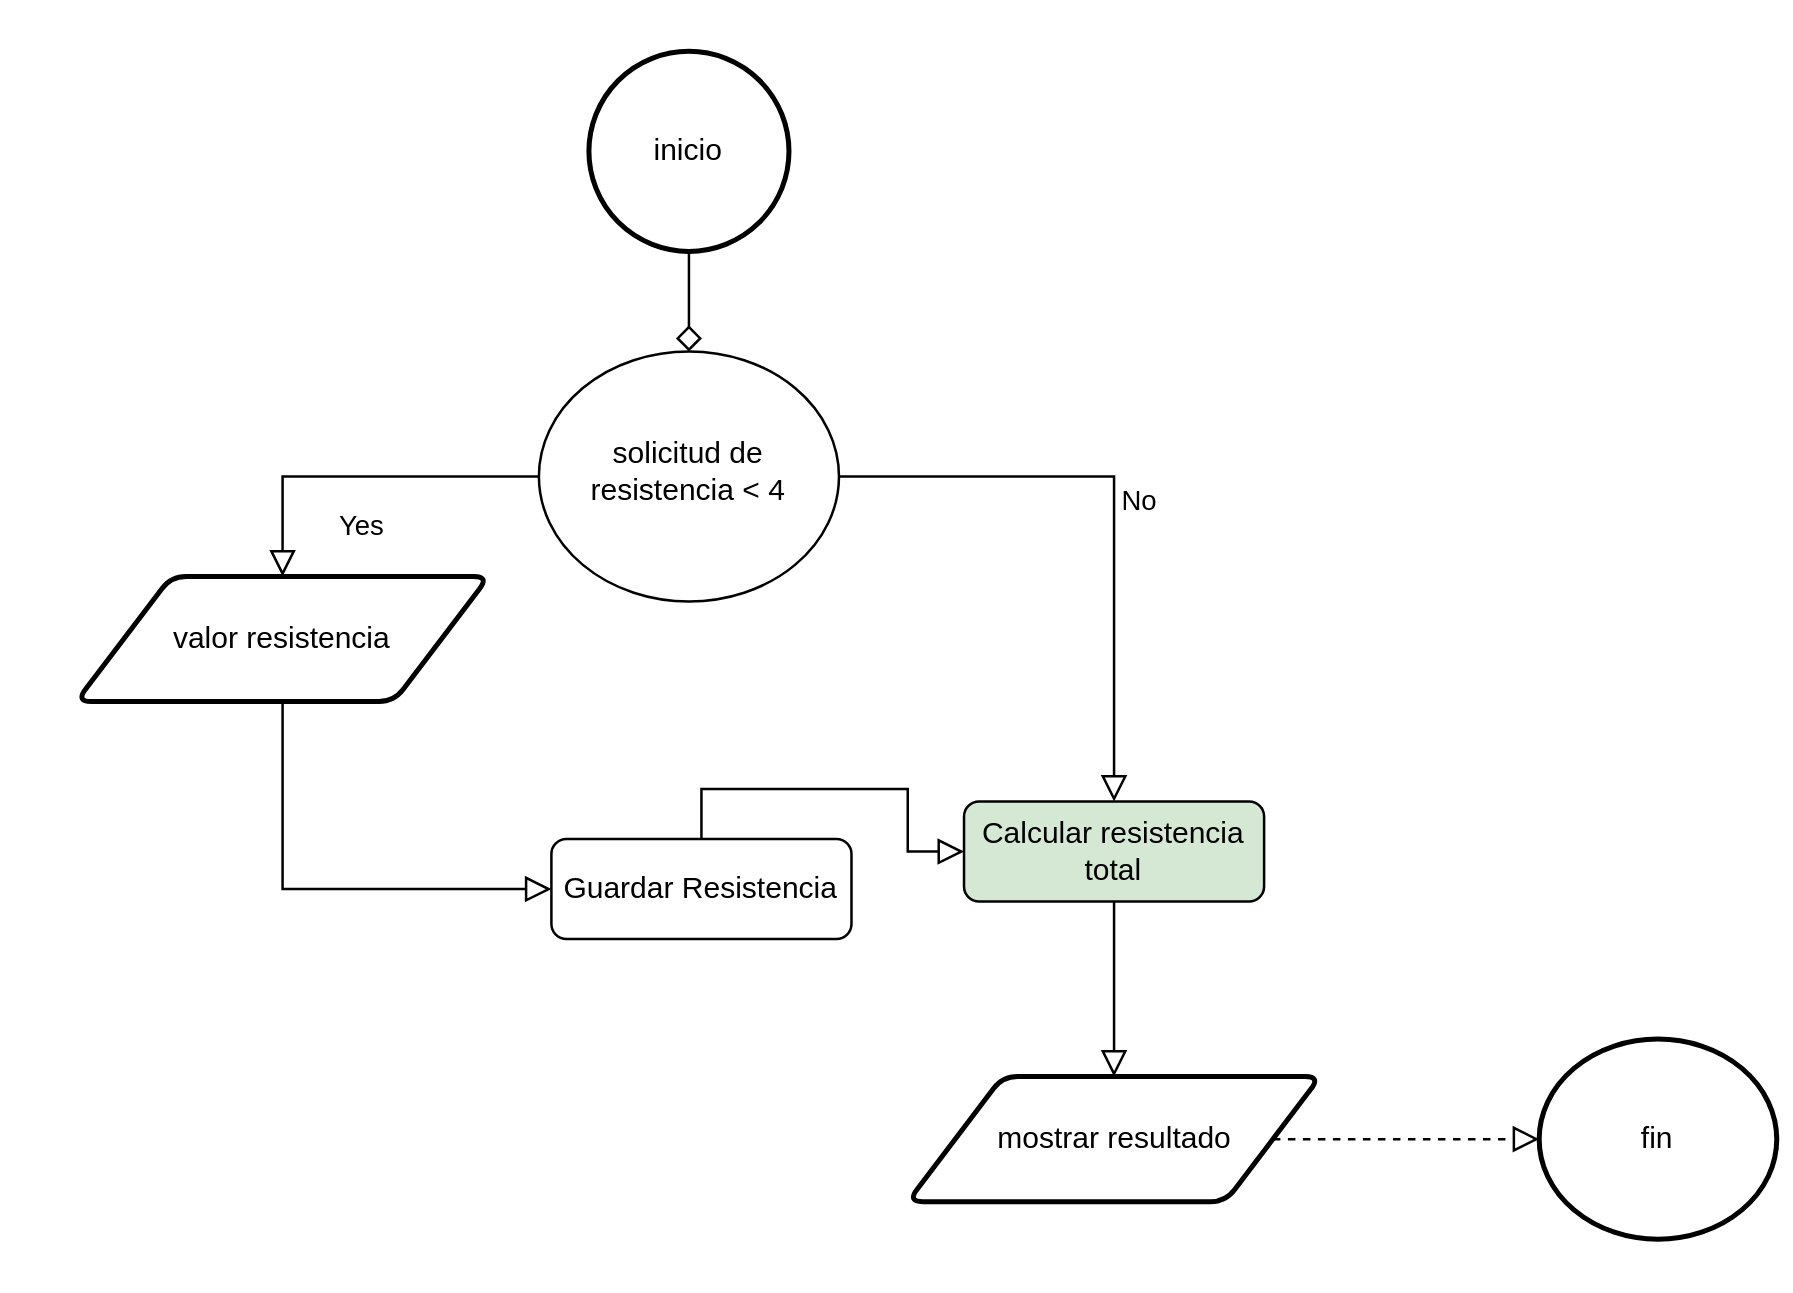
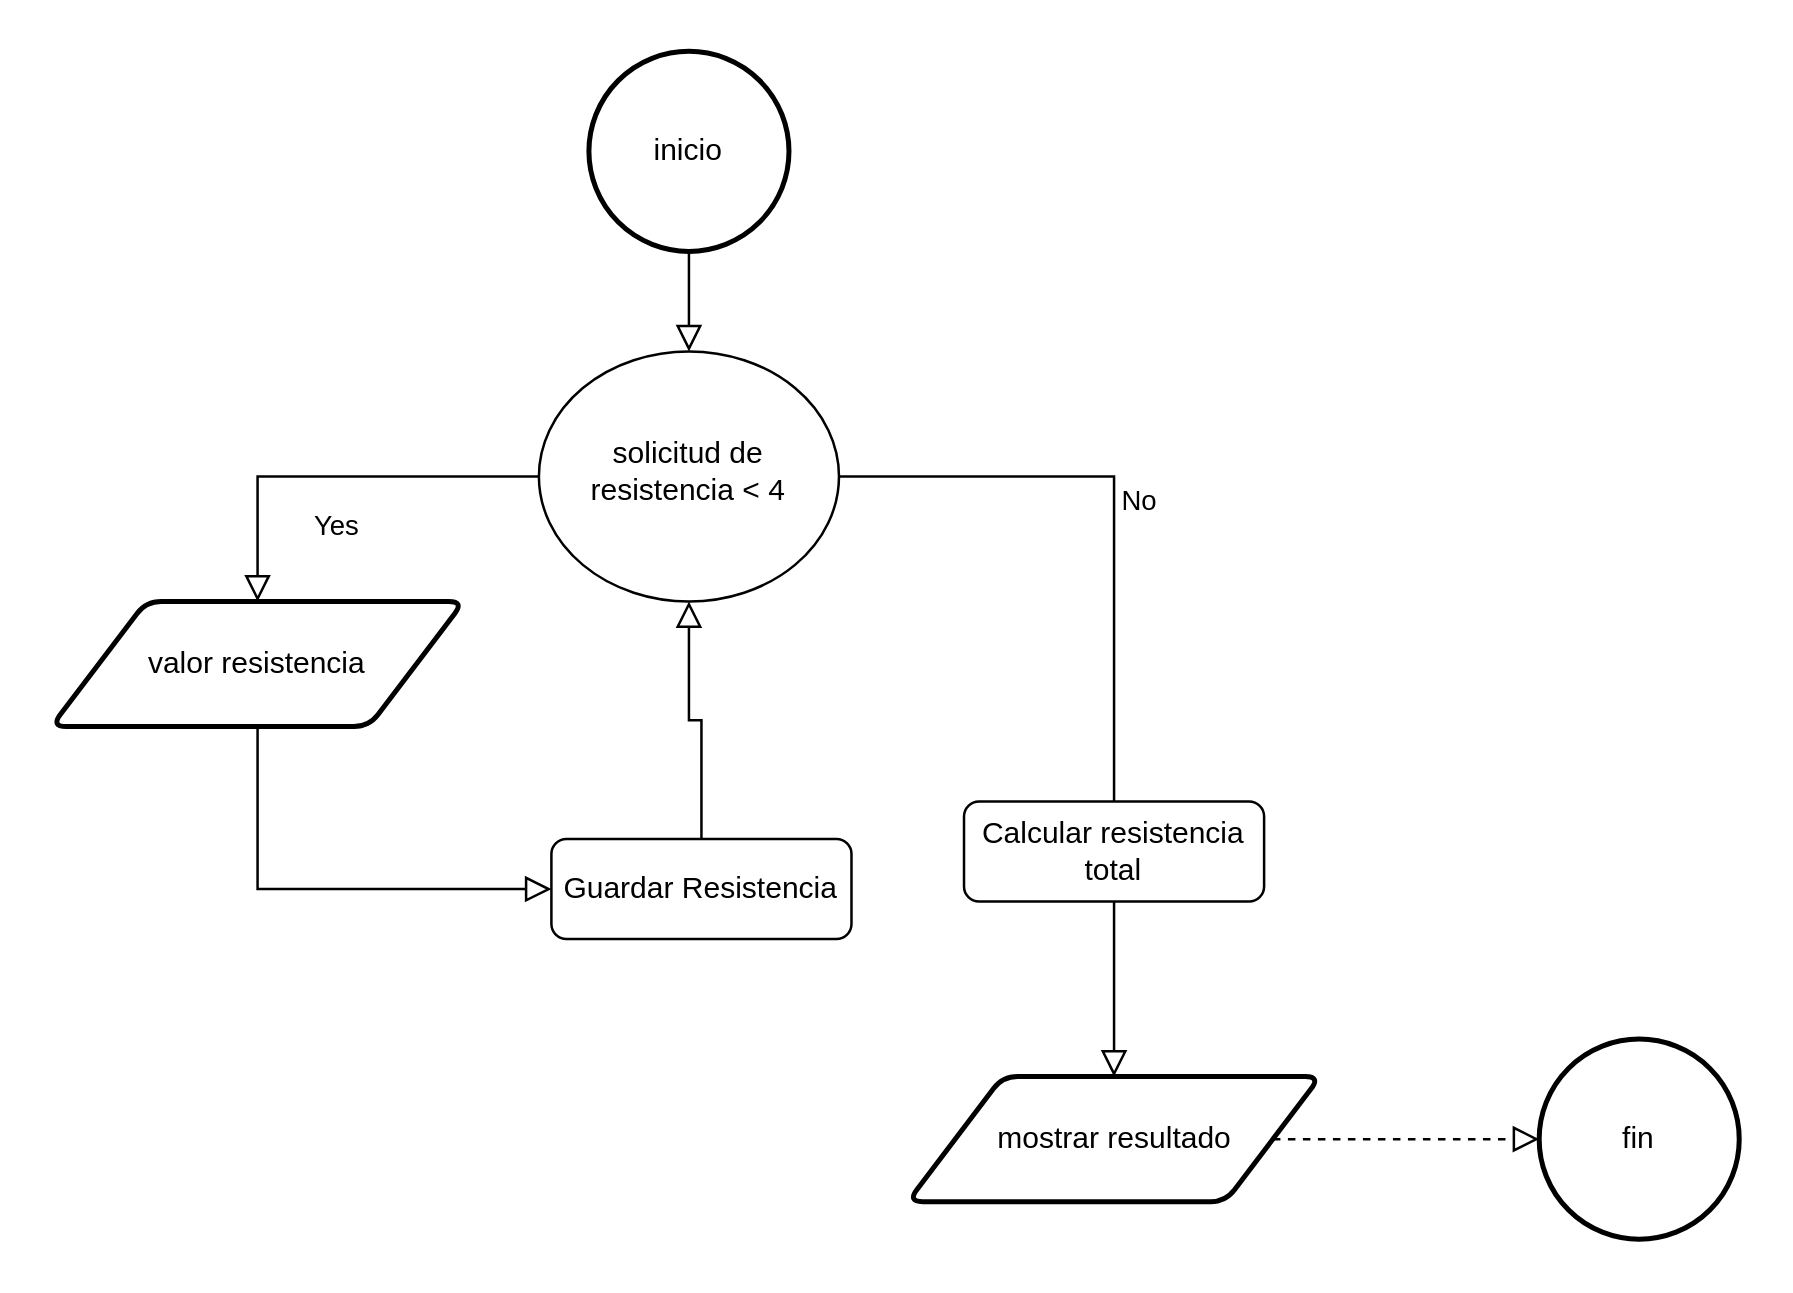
edge "inicio" -> "solicitud de resistencia < 4": arrowhead diamond -> block
node "valor resistencia": moved (283, 639) -> (258, 664)
edge "solicitud de resistencia < 4" -> "Calcular resistencia total": arrowhead block -> none
edge "Guardar Resistencia" -> "Calcular resistencia total": now "Guardar Resistencia" -> "solicitud de resistencia < 4"
node "Calcular resistencia total": fillcolor #d5e8d4 -> #ffffff
node "fin": size 238x200 -> 200x200
